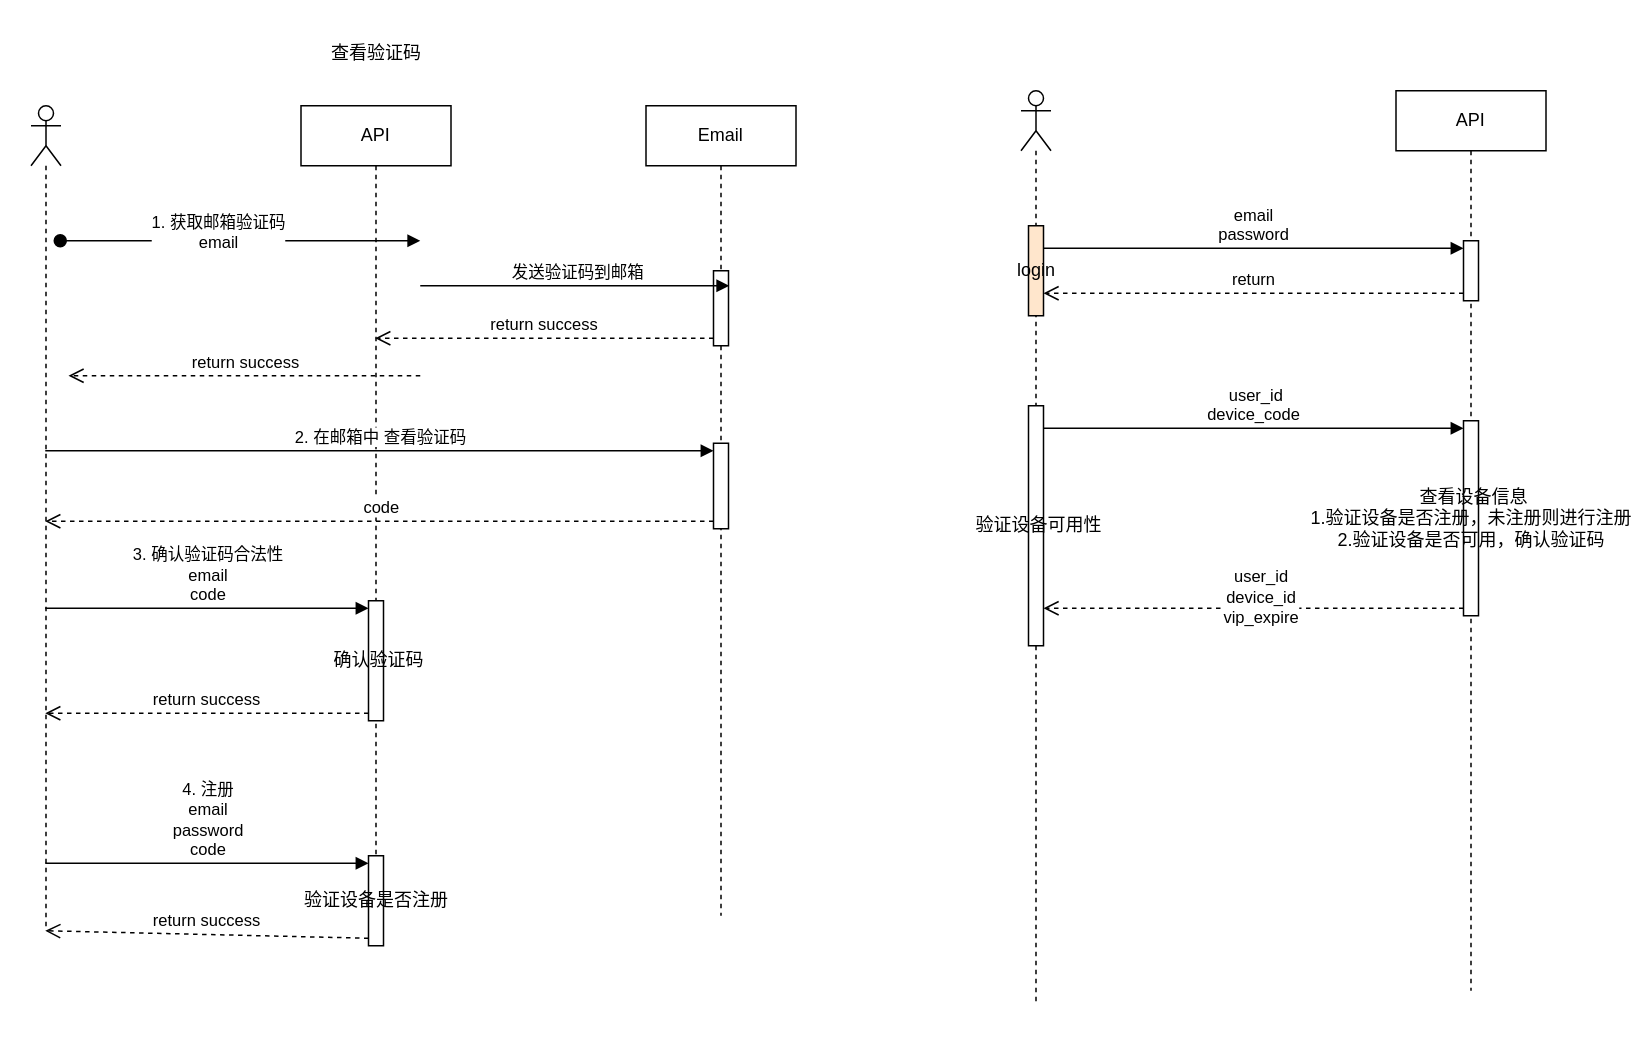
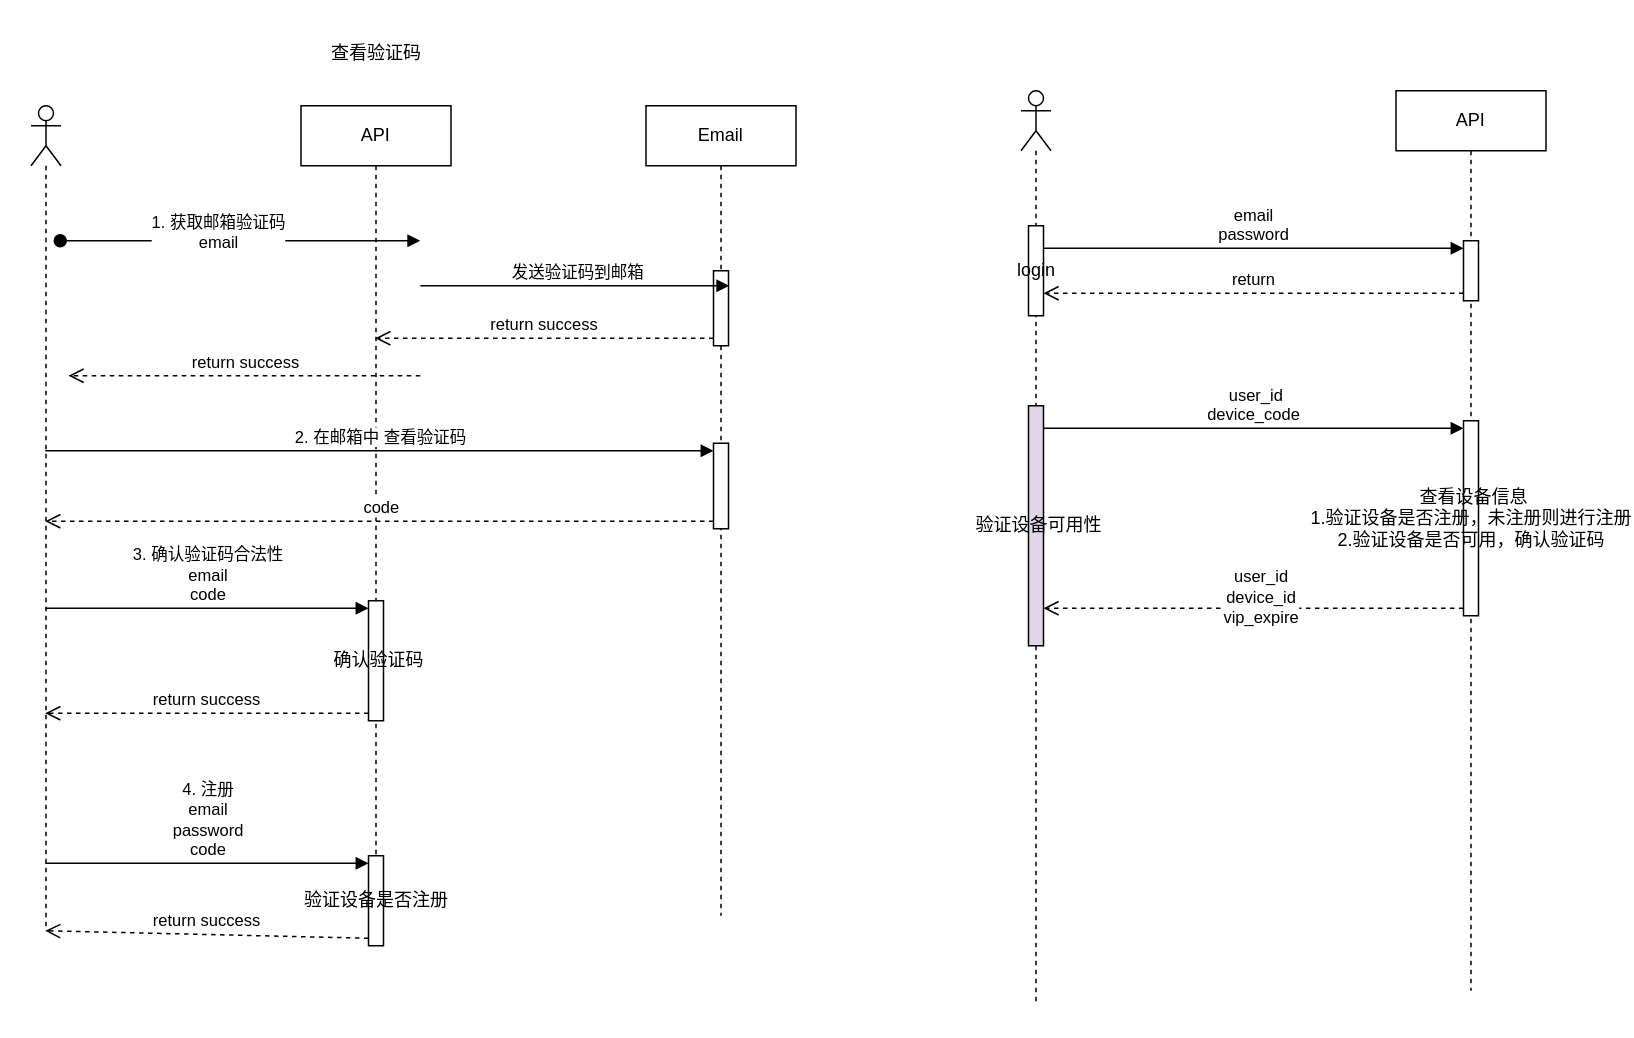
node "login": fillcolor #ffe6cc -> #ffffff
node "验证设备可用性": fillcolor #ffffff -> #e1d5e7
